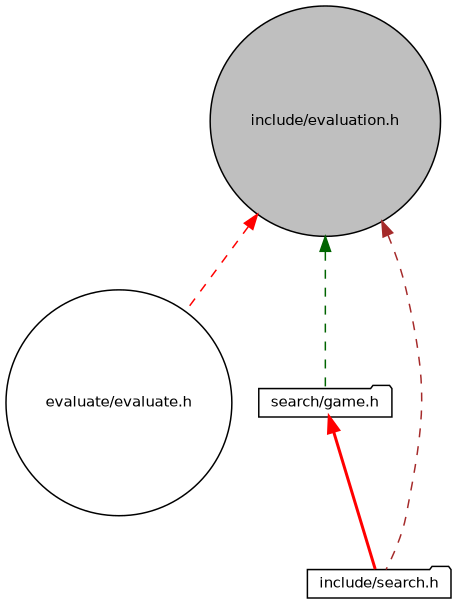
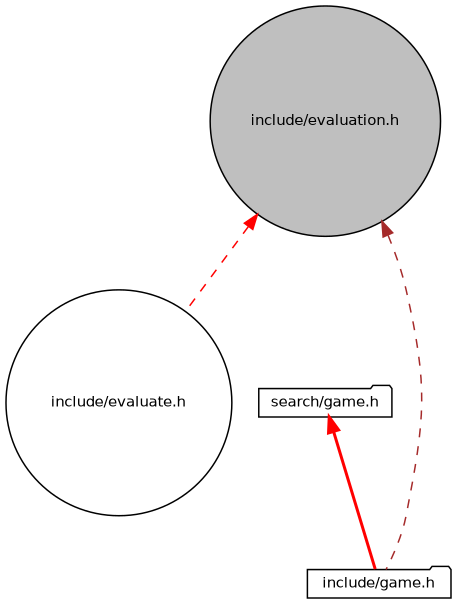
edge "search/game.h" -> "include/evaluation.h": removed
node "evaluate/evaluate.h": label "evaluate/evaluate.h" -> "include/evaluate.h"
node "include/search.h": label "include/search.h" -> "include/game.h"
